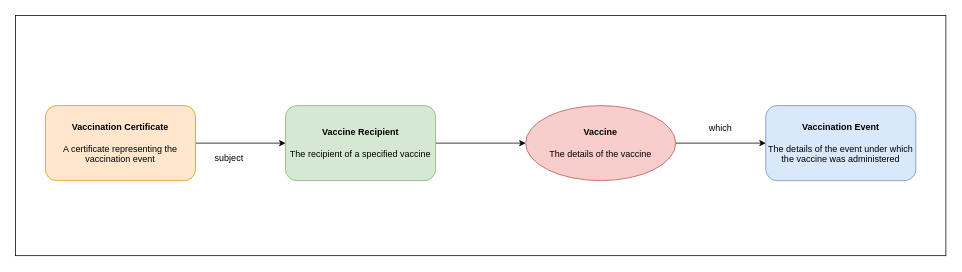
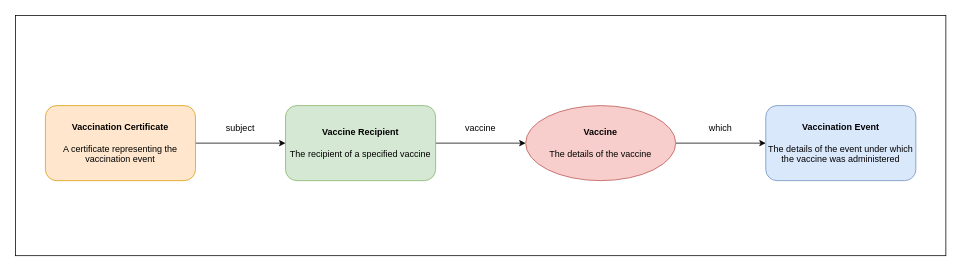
node "vaccine": added
node "subject": moved (229, 158) -> (240, 128)
